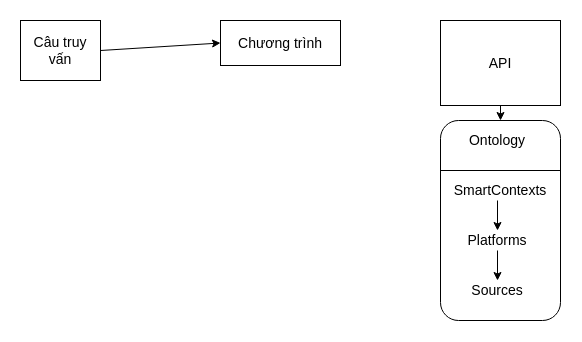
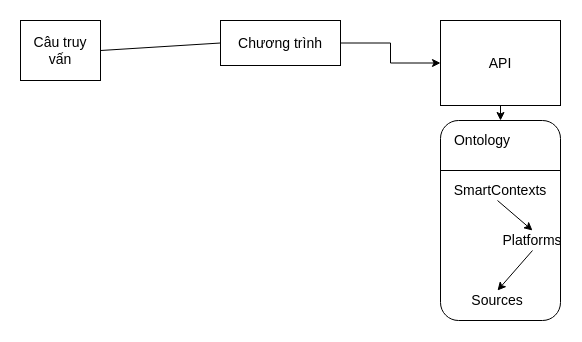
edge "Câu truy vấn" -> "Chương trình": arrowhead classic -> none
edge "Chương trình" -> "API": added
node "Ontology": moved (498, 141) -> (483, 141)
node "Platforms": moved (498, 241) -> (533, 241)
node "Sources": moved (498, 291) -> (498, 301)
